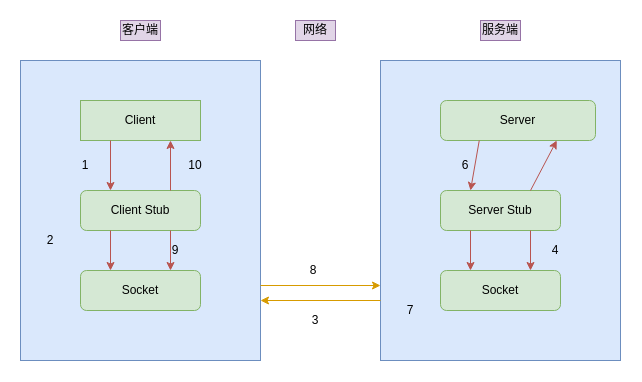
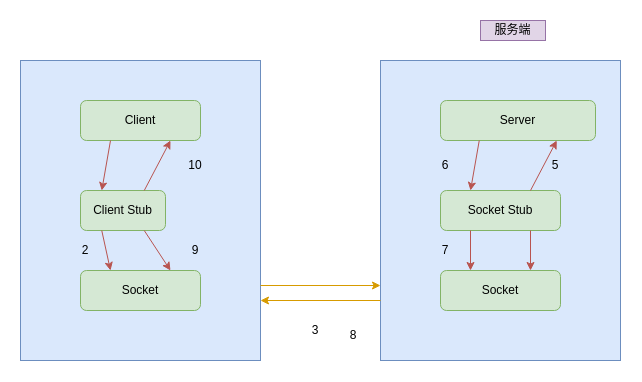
node "客户端": removed
node "网络": removed
node "服务端": size 40x20 -> 65x20
node "Client": shape rectangle -> rounded rectangle
node "1": removed
node "6": moved (466, 166) -> (446, 166)
node "5": added
node "Client Stub": size 120x40 -> 85x40
node "Server Stub": label "Server Stub" -> "Socket Stub"
node "2": moved (51, 241) -> (86, 251)
node "9": moved (176, 251) -> (196, 251)
node "4": removed
node "8": moved (314, 271) -> (354, 336)
node "7": moved (411, 311) -> (446, 251)
node "3": moved (316, 321) -> (316, 331)
